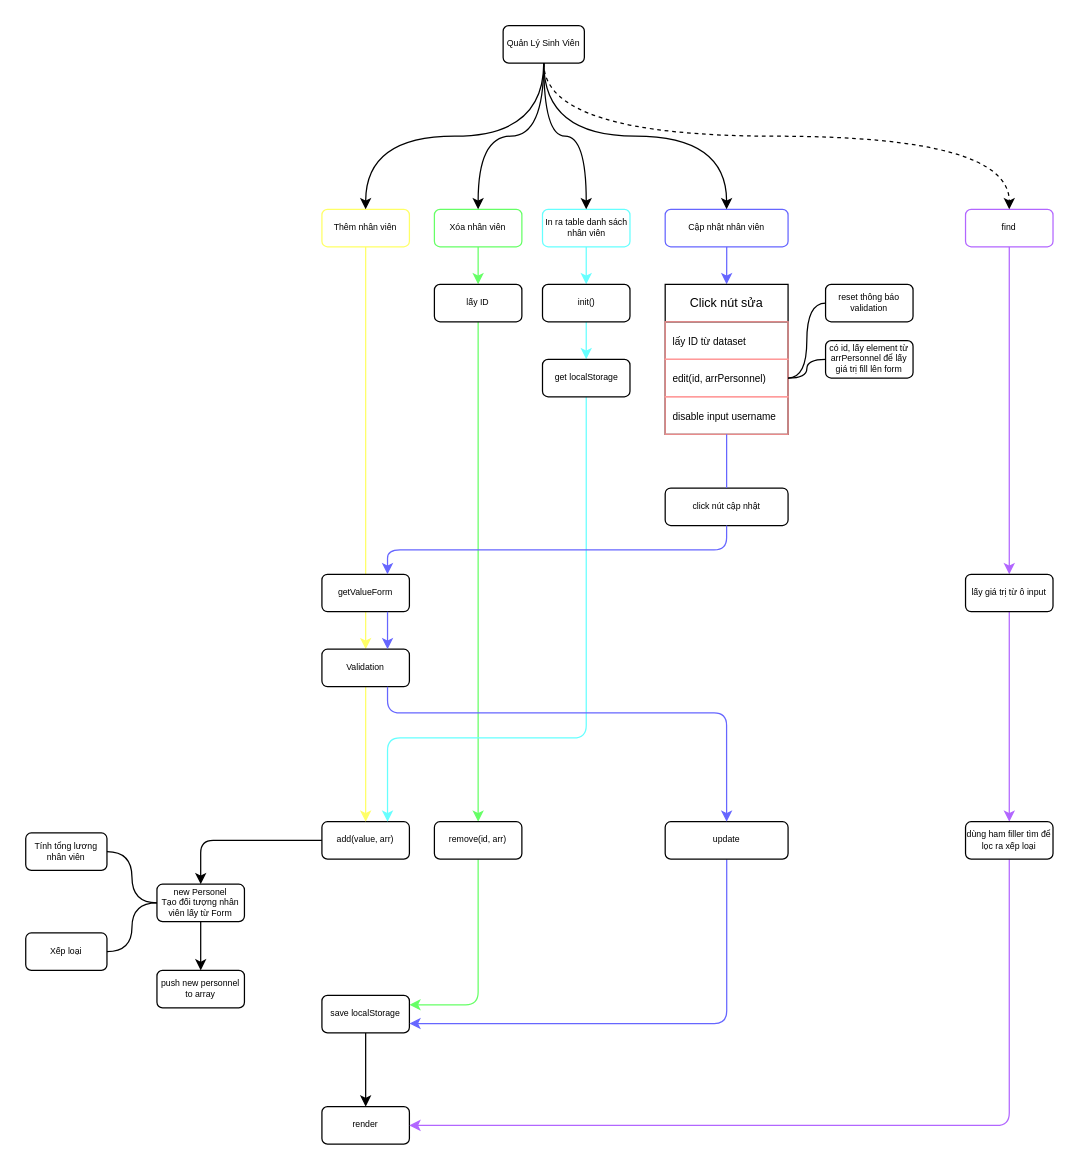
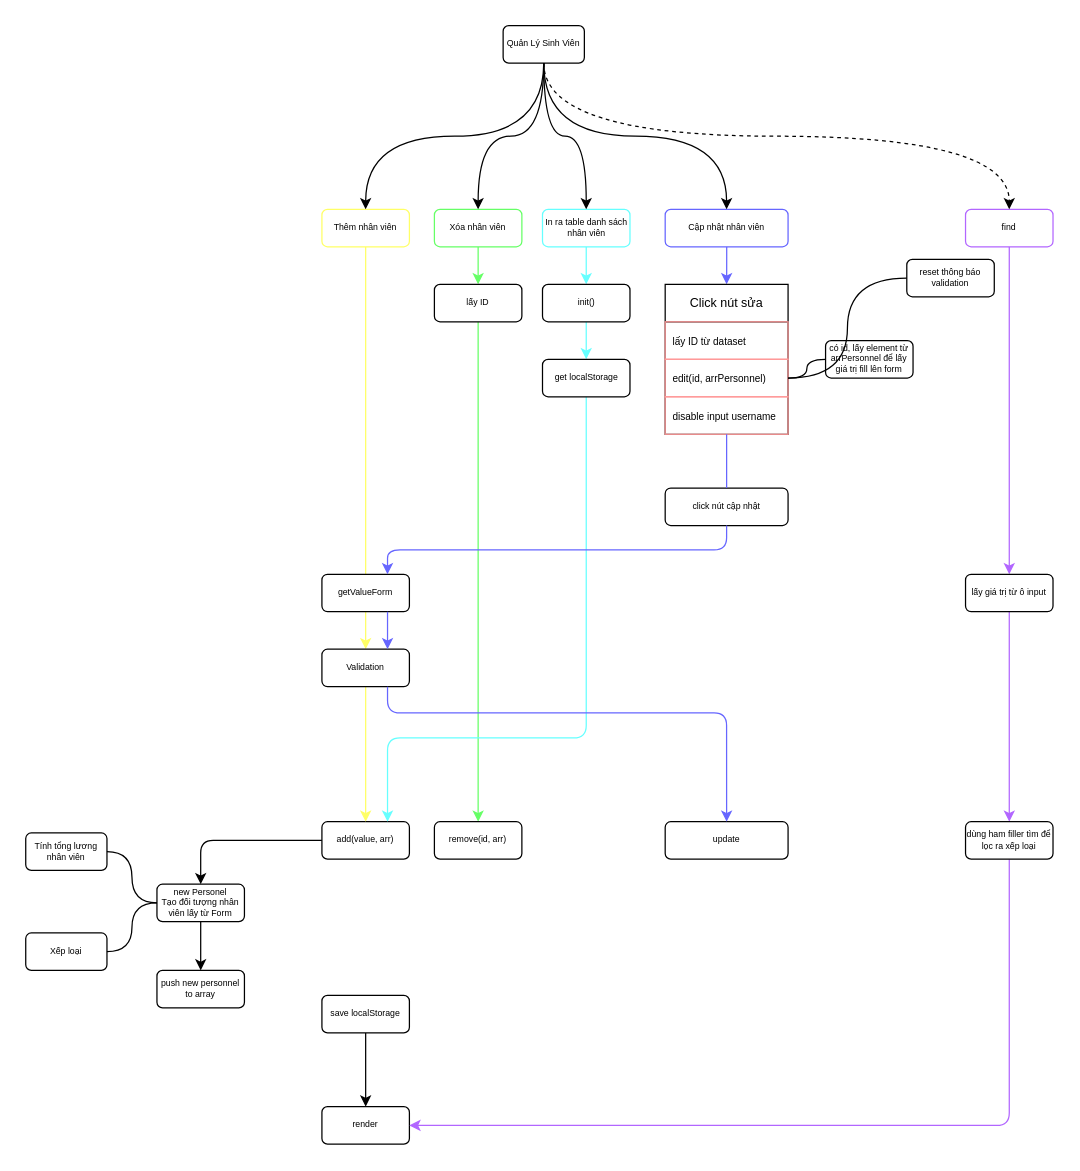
node "reset thông báo validation": moved (869, 303) -> (951, 278)
edge "remove(id, arr)" -> "save localStorage": removed
edge "update" -> "save localStorage": removed
